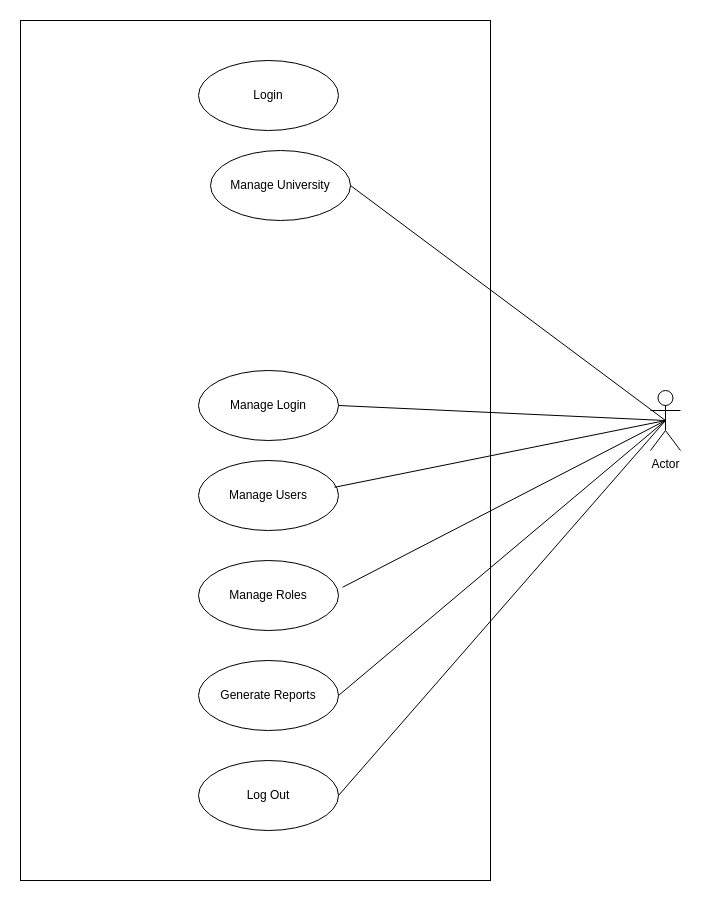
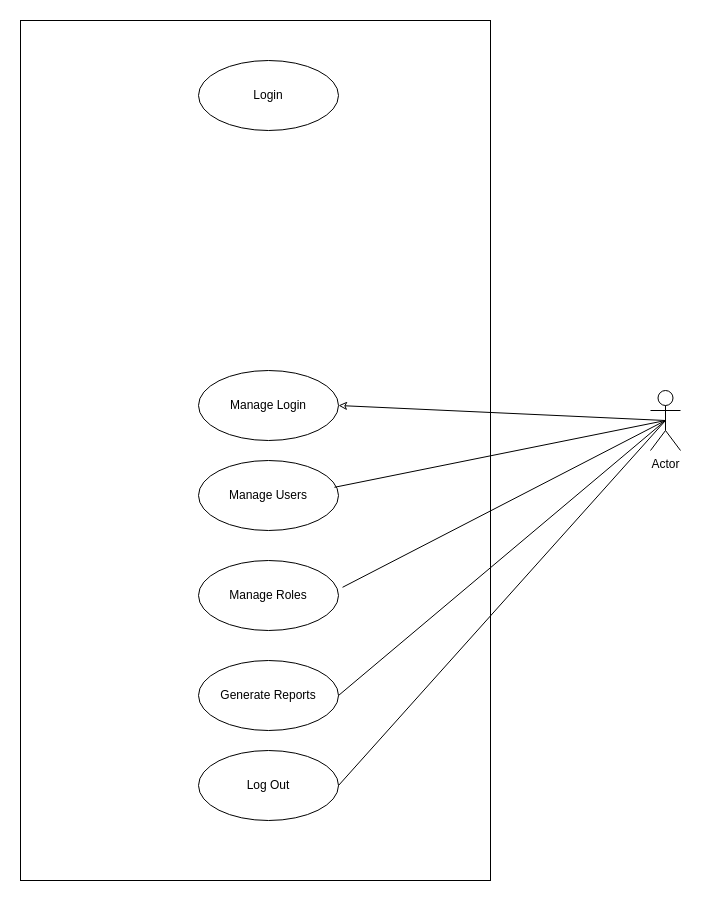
node "Manage University": removed
edge "Manage University" -- "Actor": removed
edge "Manage Login" -- "Actor": arrowhead none -> classic
node "Log Out": moved (269, 796) -> (269, 786)
